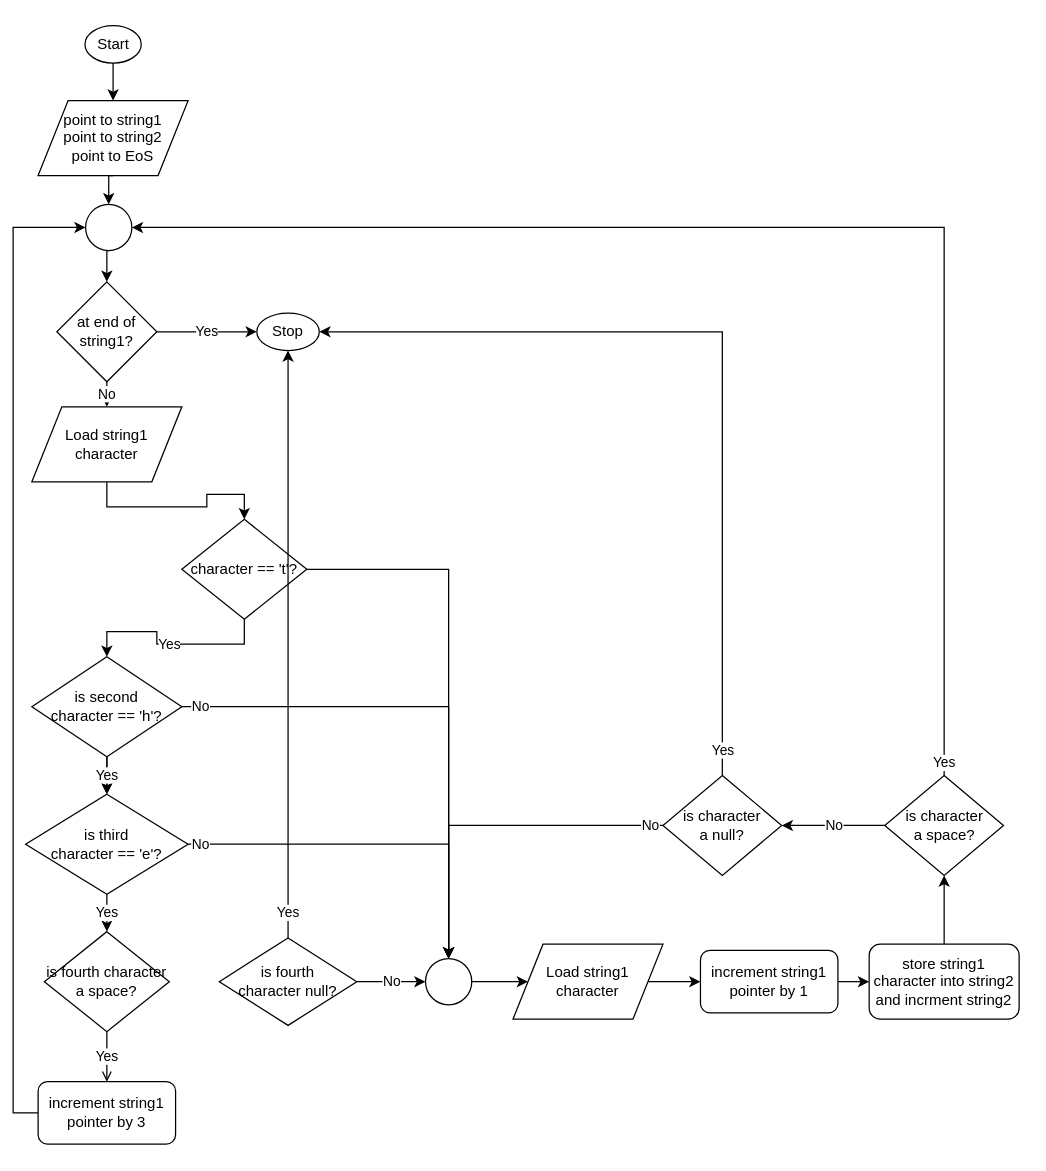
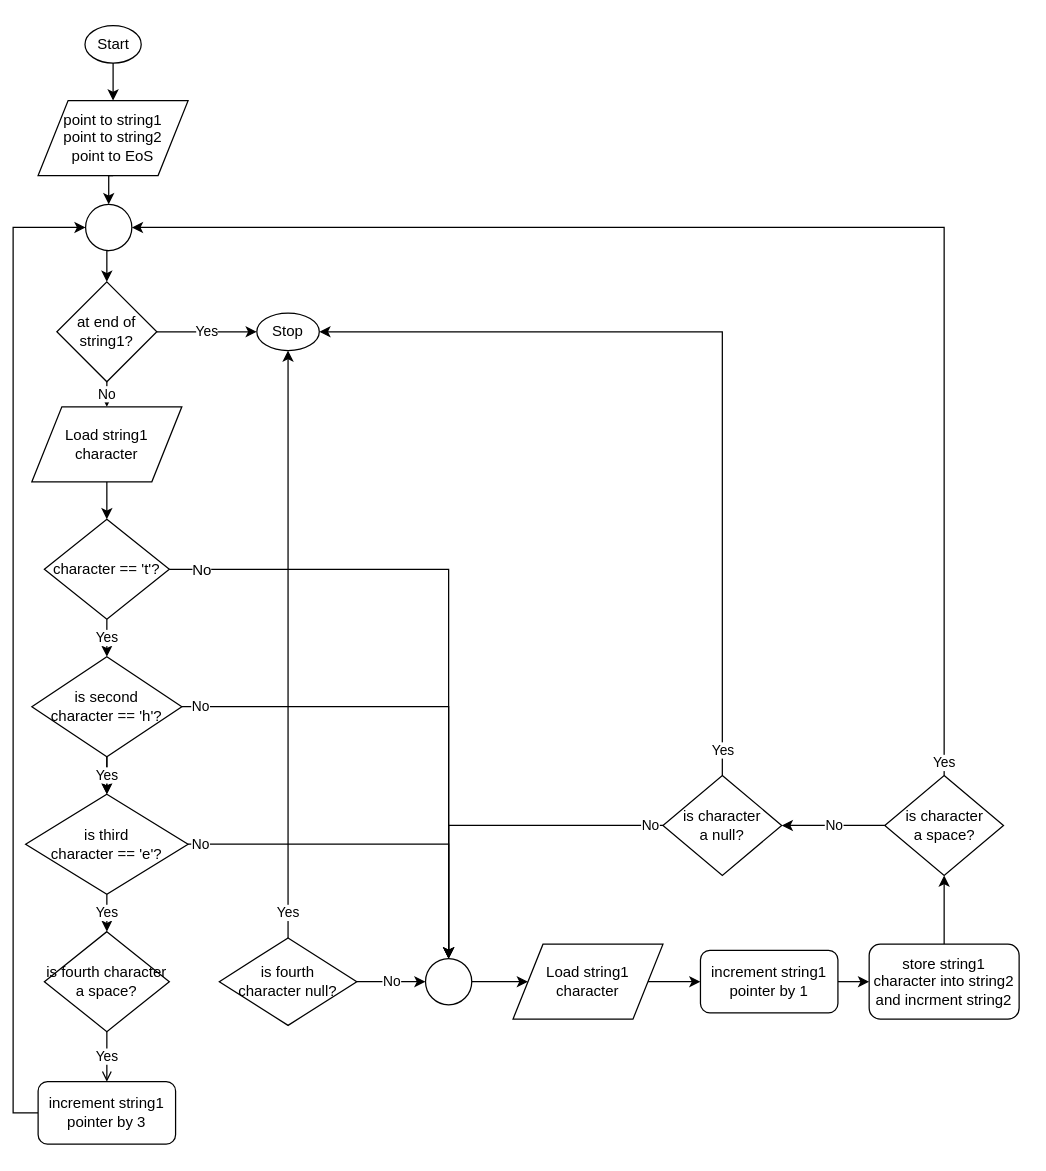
node "character == 't'?": moved (244, 569) -> (107, 569)
